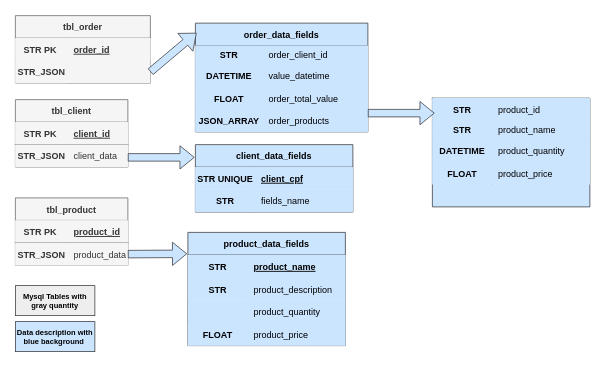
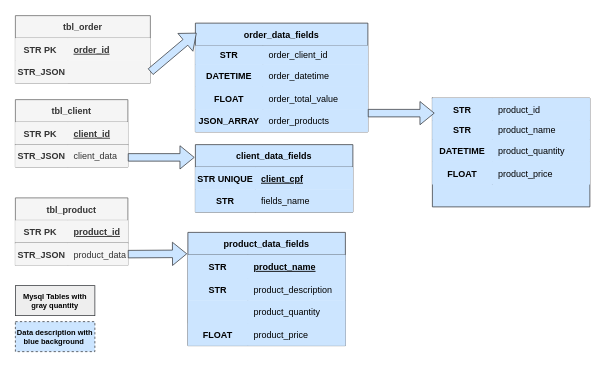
node "value_datetime": label "value_datetime" -> "order_datetime"
node "Data description with blue background": style solid -> dashed
